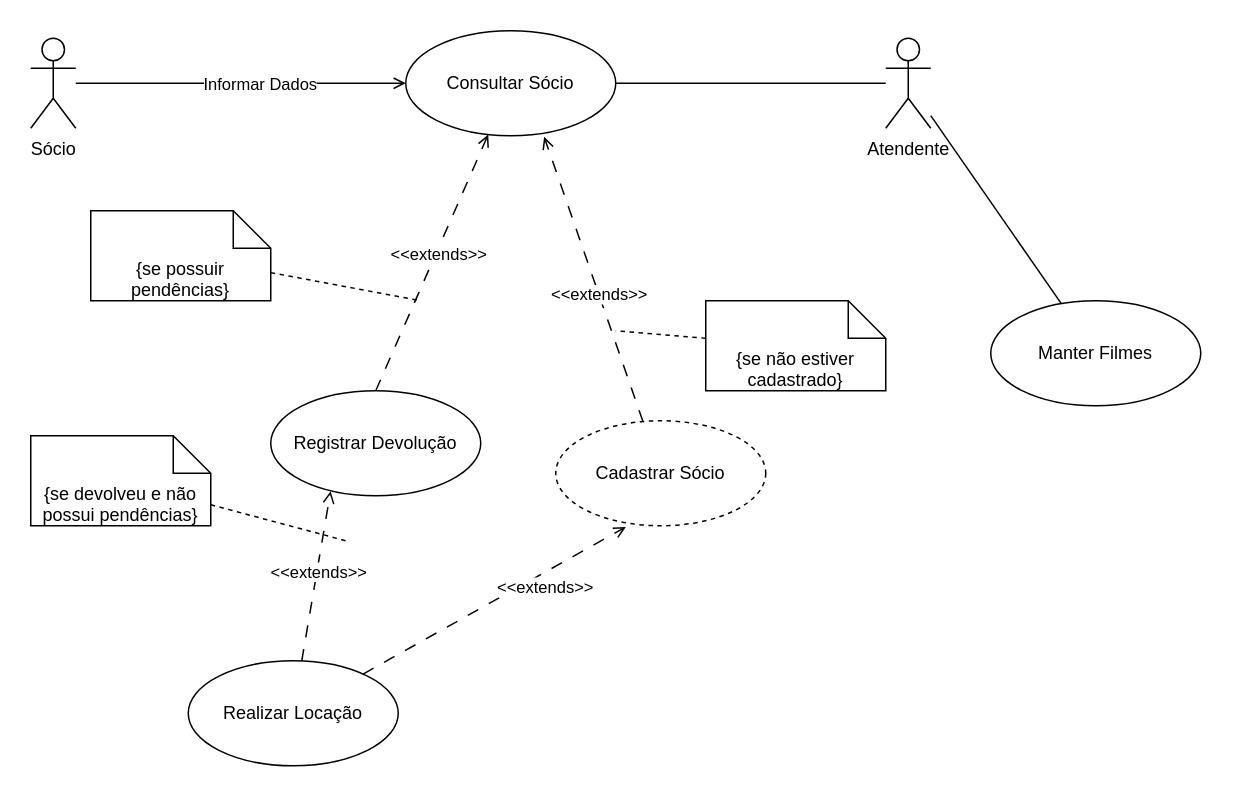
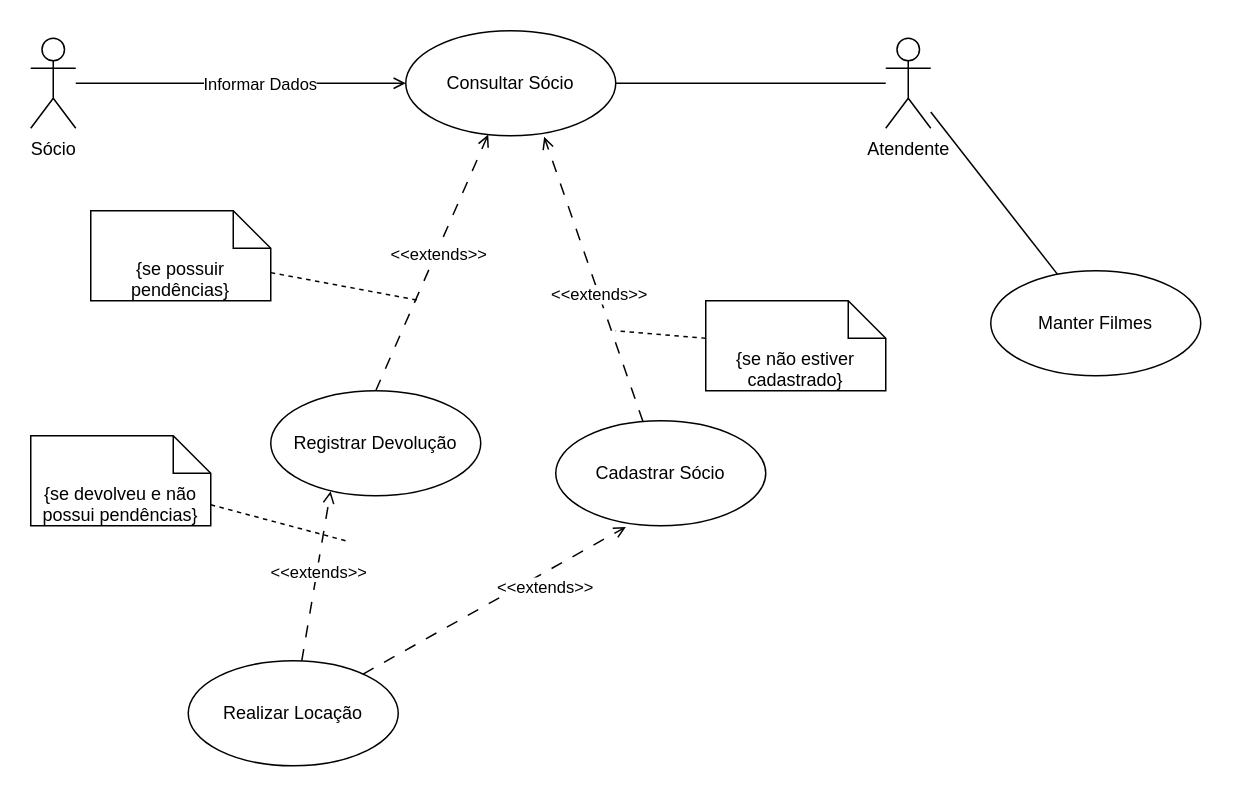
node "Manter Filmes": moved (1096, 353) -> (1096, 323)
node "Cadastrar Sócio": style dashed -> solid
